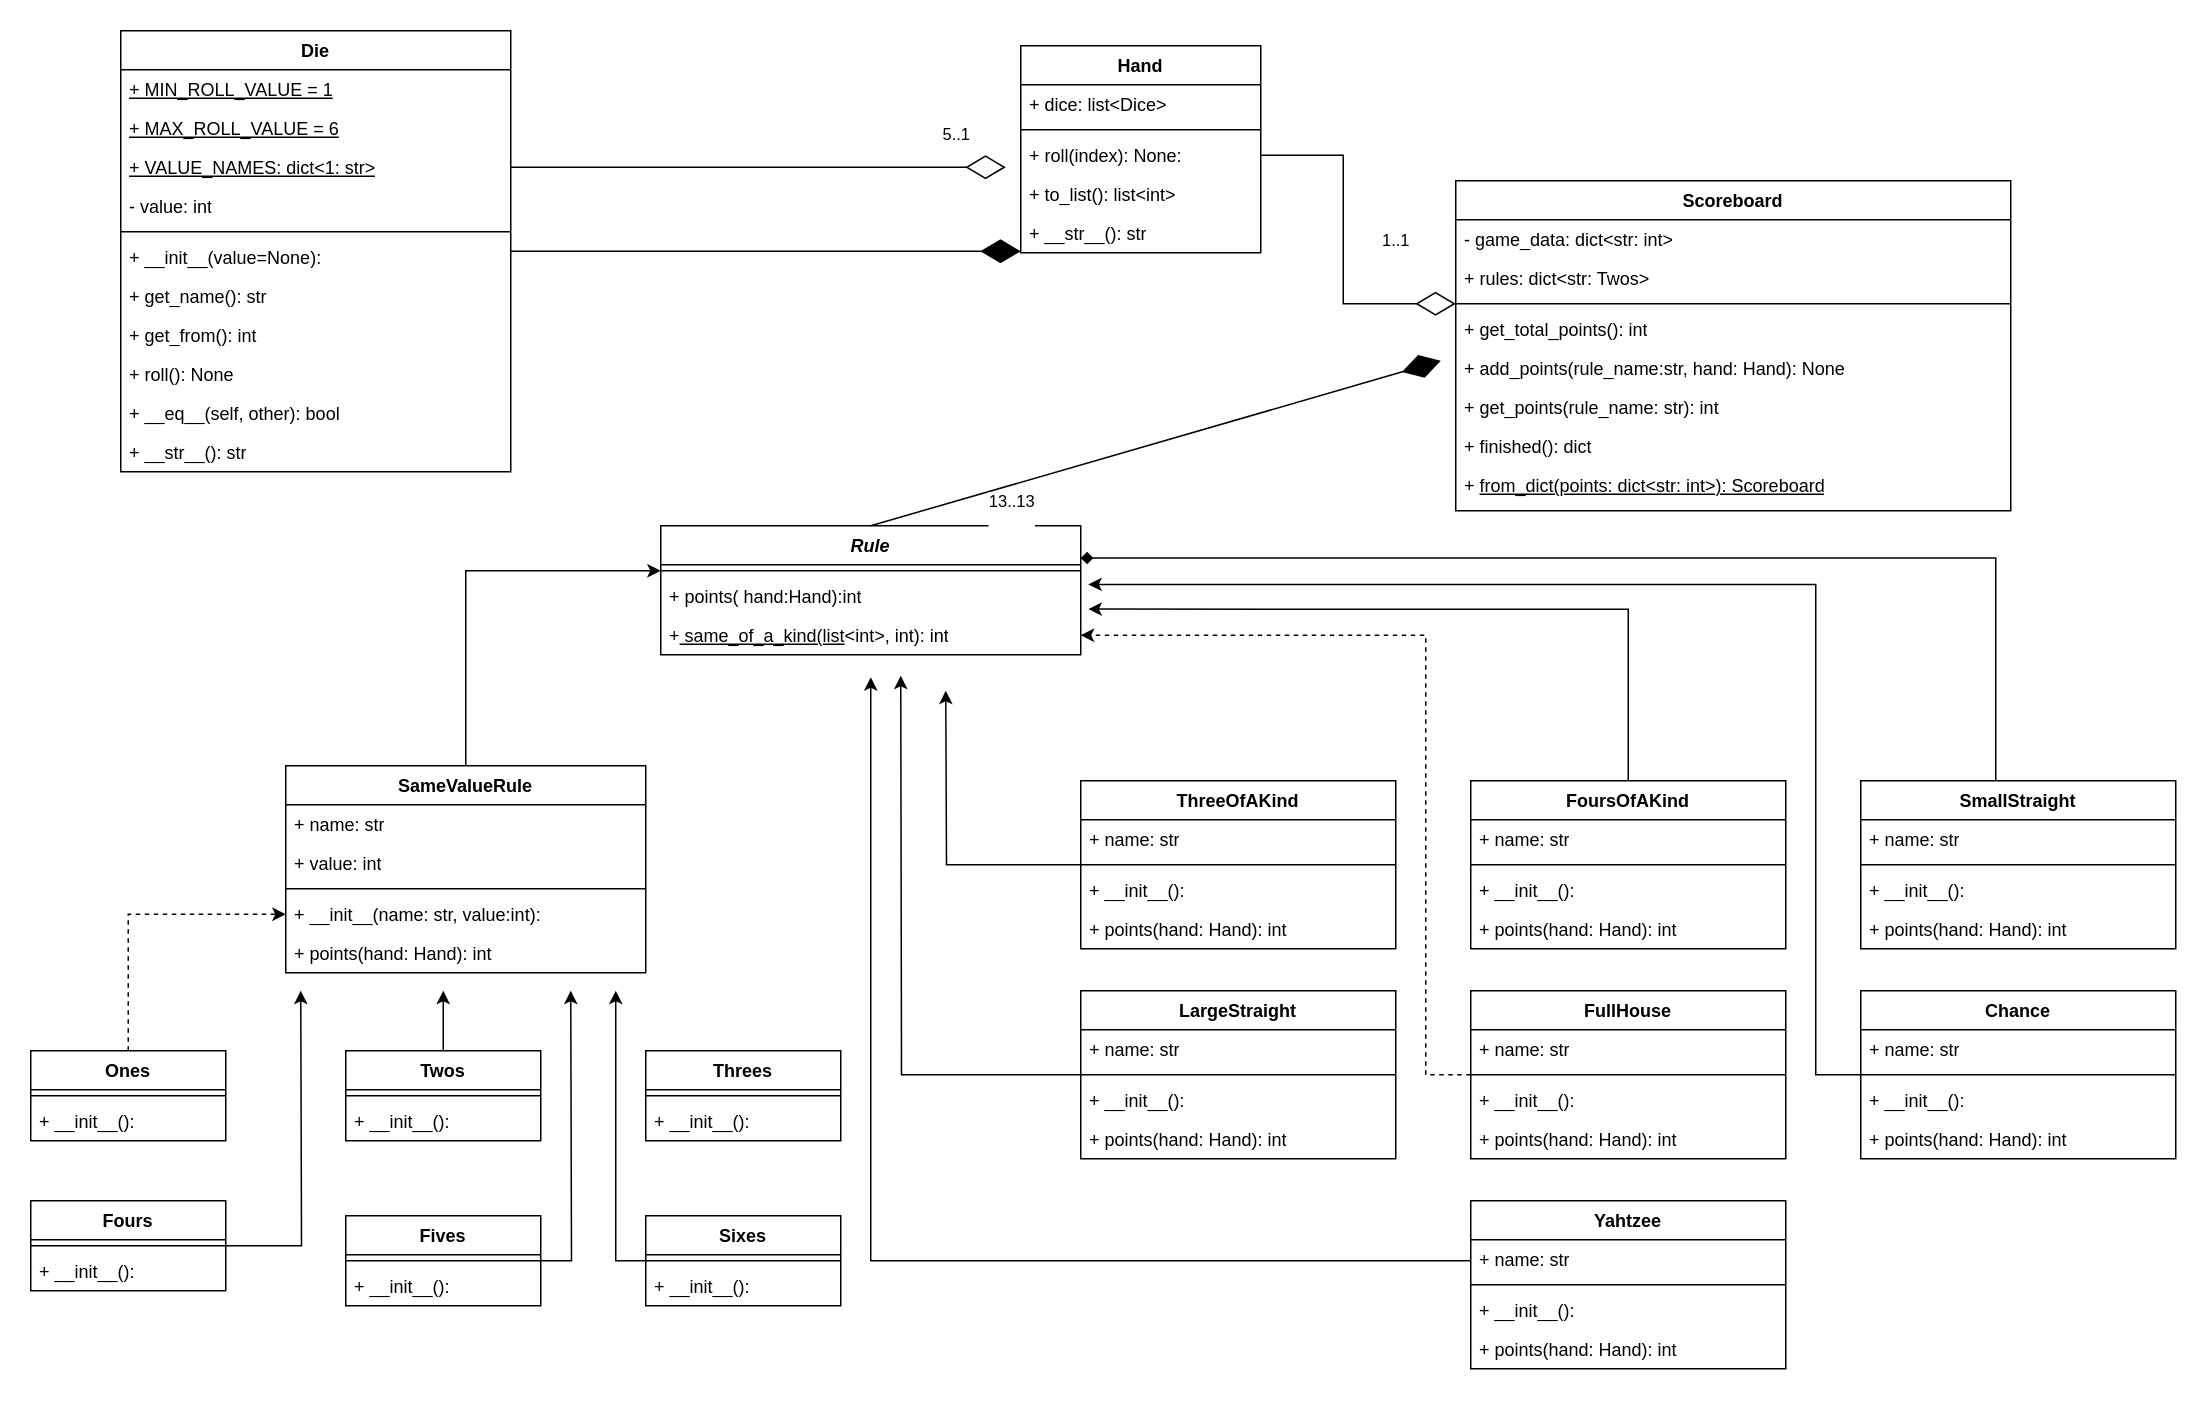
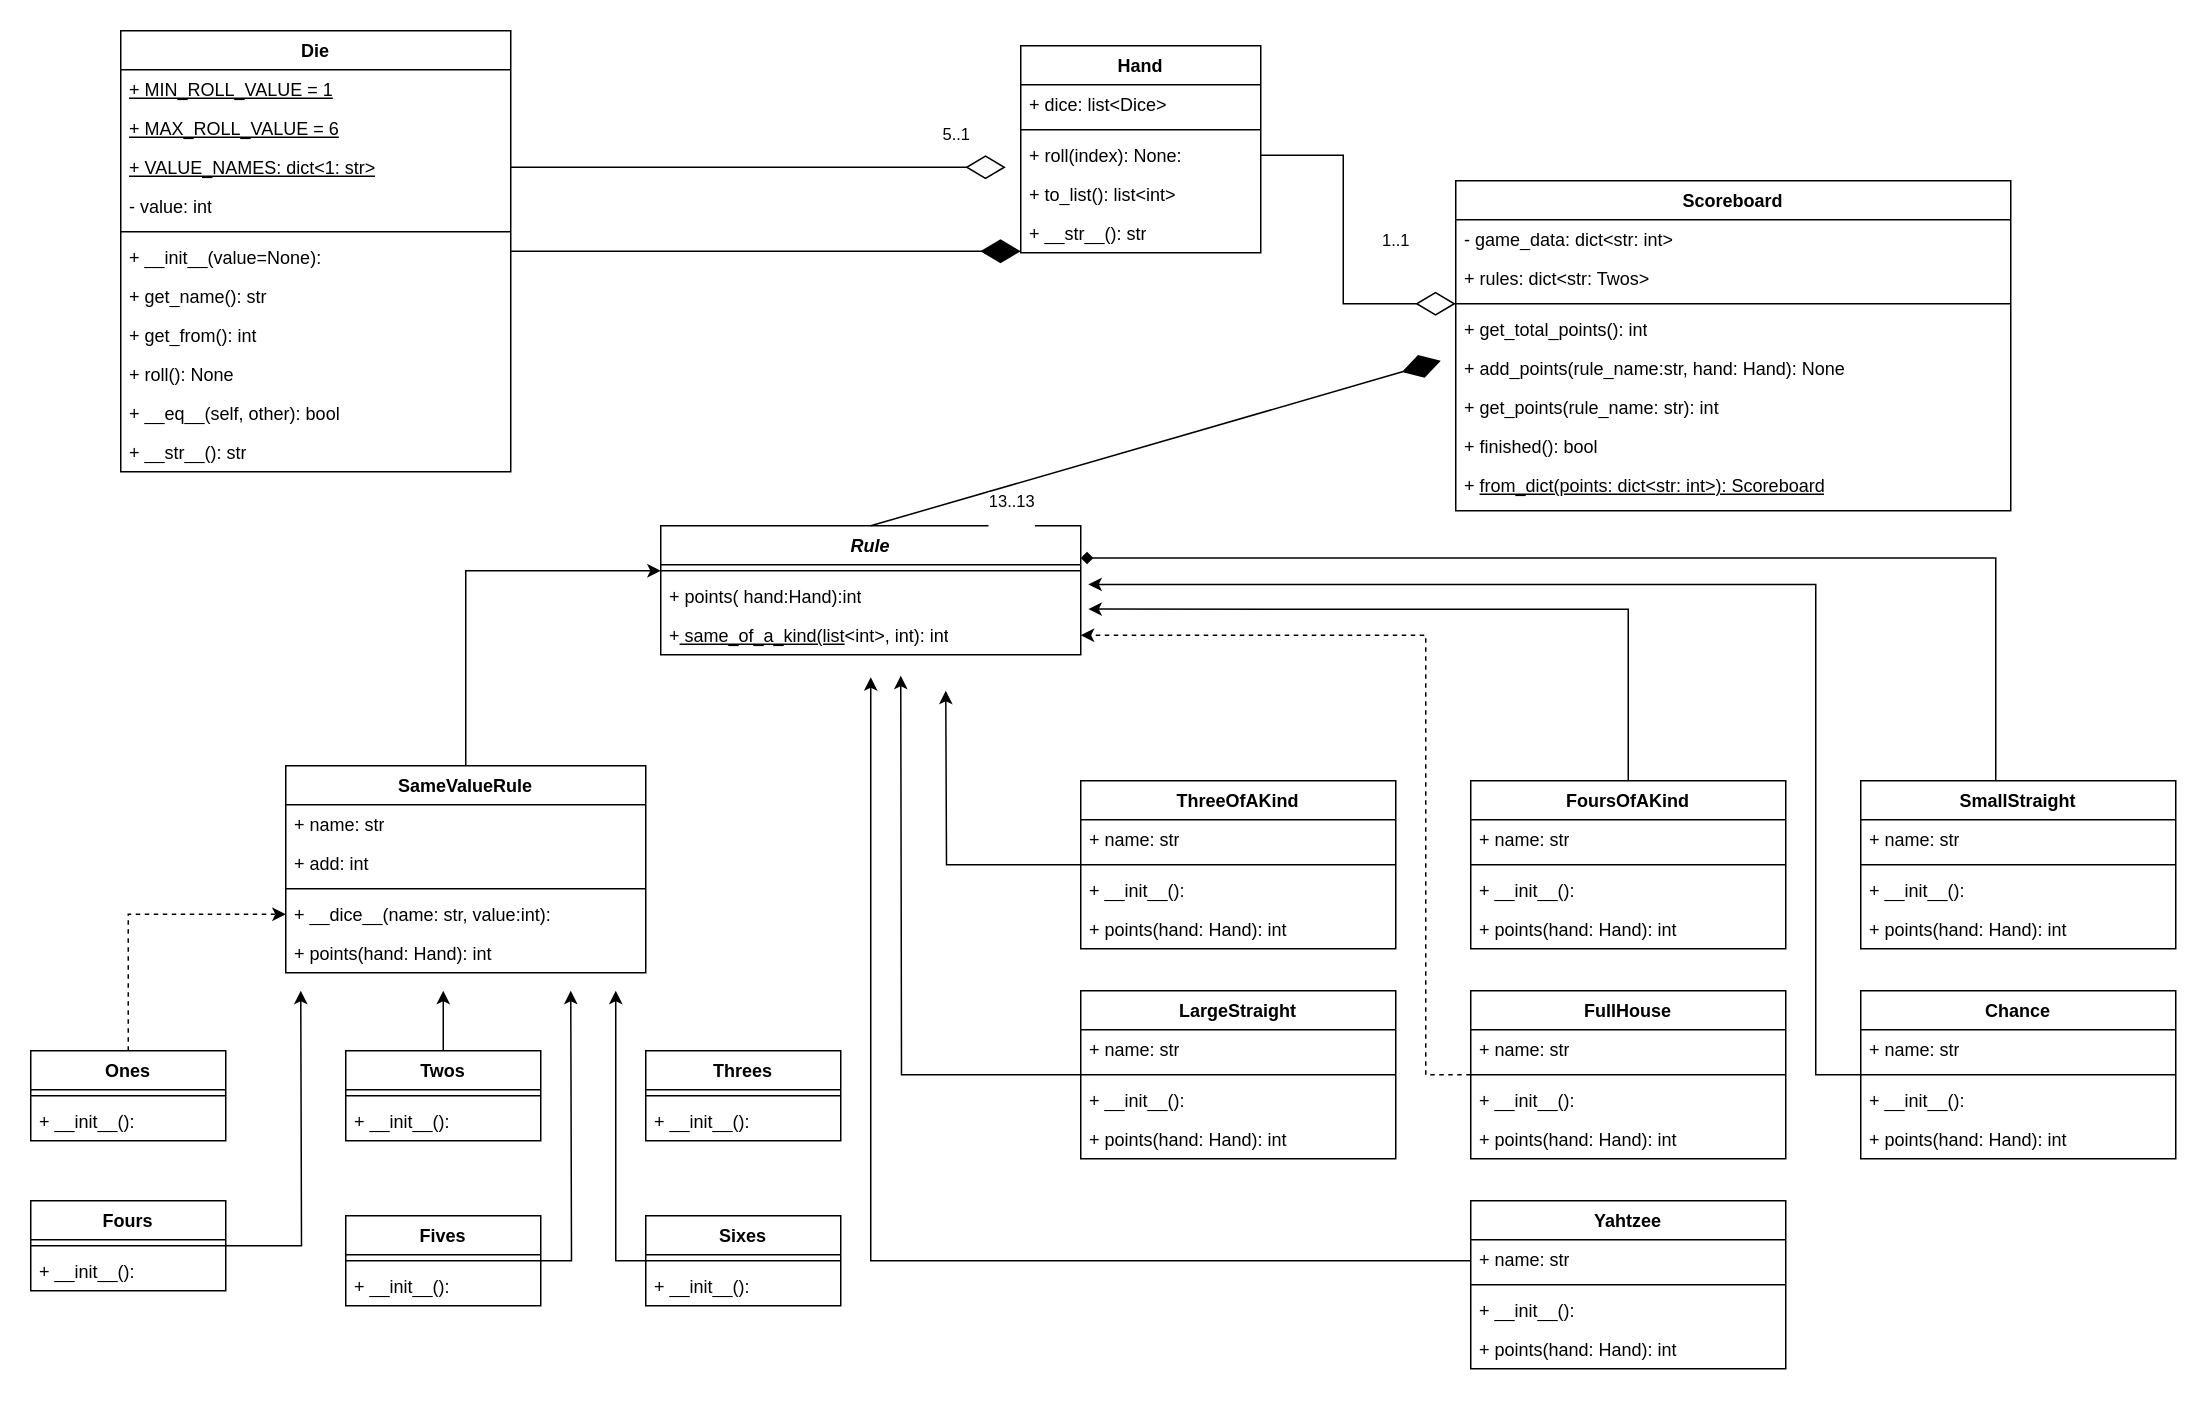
node "+ finished(): dict": label "+ finished(): dict" -> "+ finished(): bool"
node "+ value: int": label "+ value: int" -> "+ add: int"
node "+ __init__(name: str, value:int):": label "+ __init__(name: str, value:int):" -> "+ __dice__(name: str, value:int):"
